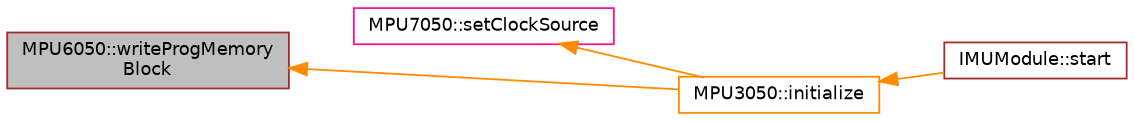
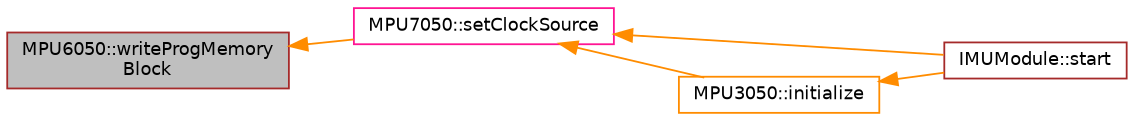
edge "IMUModule::start" -> "MPU7050::setClockSource": added
edge "MPU3050::initialize" -> "MPU6050::writeProgMemory Block": now "MPU7050::setClockSource" -> "MPU6050::writeProgMemory Block"
